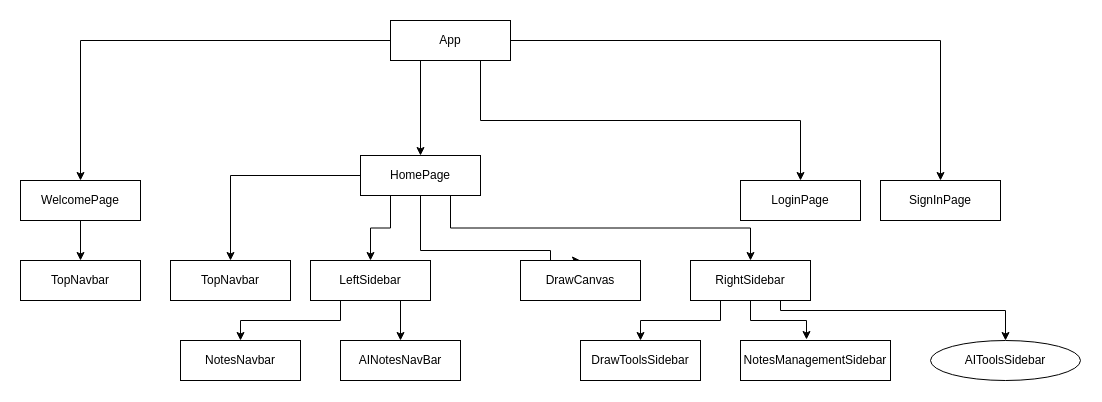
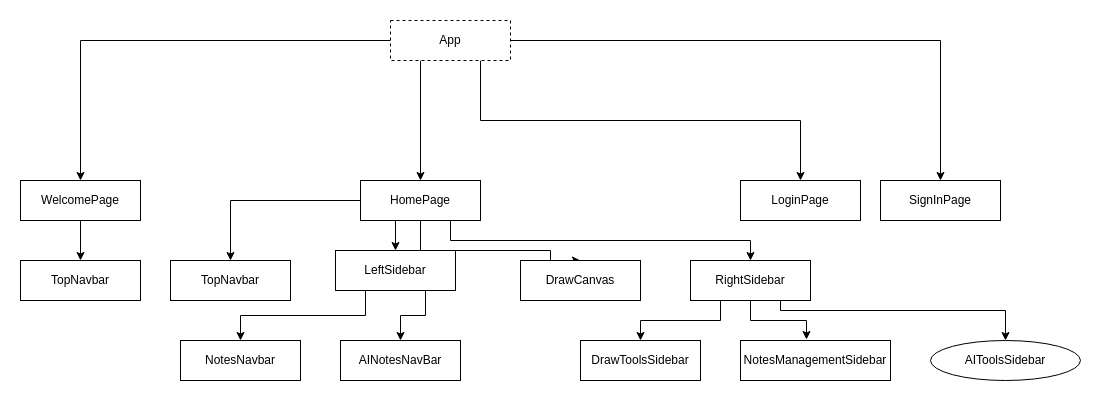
node "App": style solid -> dashed
node "HomePage": moved (421, 176) -> (421, 201)
node "LeftSidebar": moved (371, 281) -> (396, 271)
